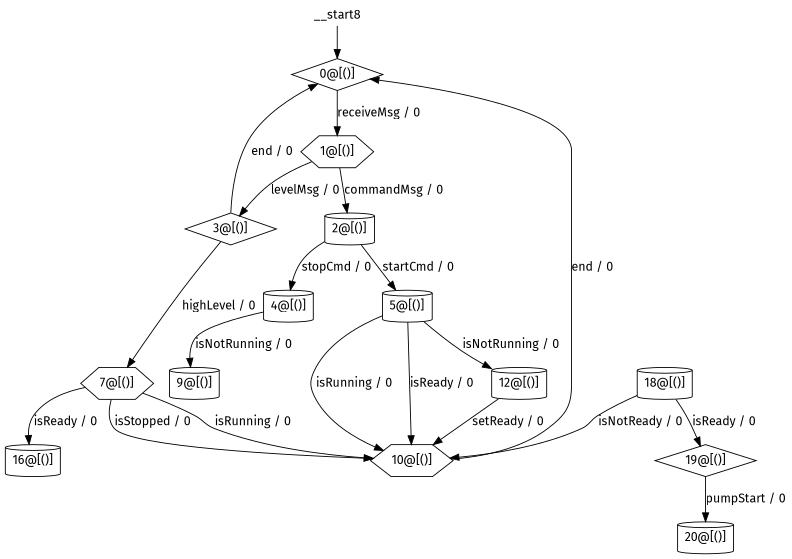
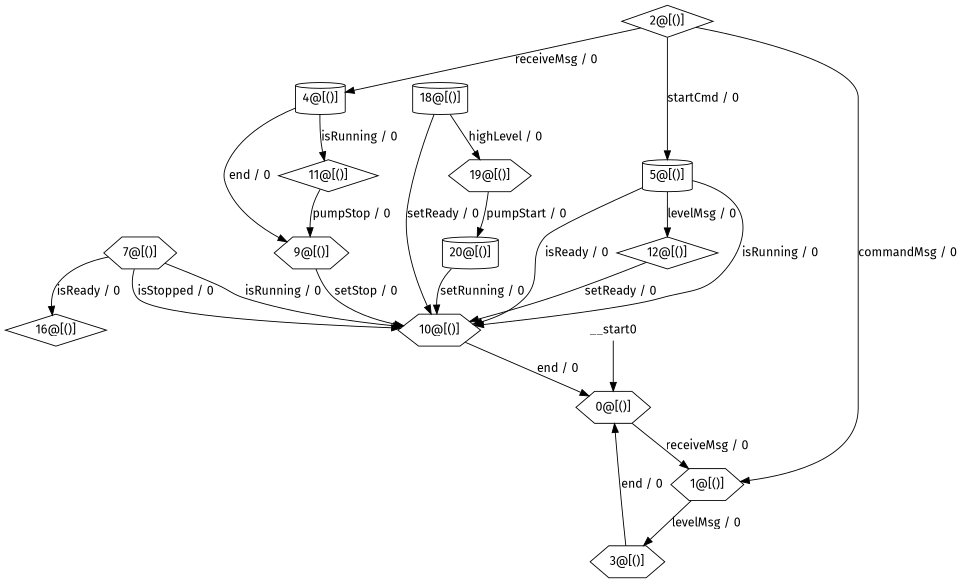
node "__start8": label "__start8" -> "__start0"
node "0@[()]": shape diamond -> hexagon
node "11@[()]": added
edge "1@[()]" -> "2@[()]": reversed
node "3@[()]": shape diamond -> hexagon
node "2@[()]": shape cylinder -> diamond
edge "2@[()]" -> "4@[()]": label "stopCmd / 0" -> "receiveMsg / 0"
edge "20@[()]" -> "10@[()]": added, label "setRunning / 0"
edge "3@[()]" -> "7@[()]": removed, label "highLevel / 0"
edge "9@[()]" -> "10@[()]": added, label "setStop / 0"
edge "4@[()]" -> "9@[()]": label "isNotRunning / 0" -> "end / 0"
edge "5@[()]" -> "12@[()]": label "isNotRunning / 0" -> "levelMsg / 0"
node "9@[()]": shape cylinder -> hexagon
node "12@[()]": shape cylinder -> diamond
edge "18@[()]" -> "10@[()]": label "isNotReady / 0" -> "setReady / 0"
edge "18@[()]" -> "19@[()]": label "isReady / 0" -> "highLevel / 0"
node "16@[()]": shape cylinder -> diamond
node "19@[()]": shape diamond -> hexagon
